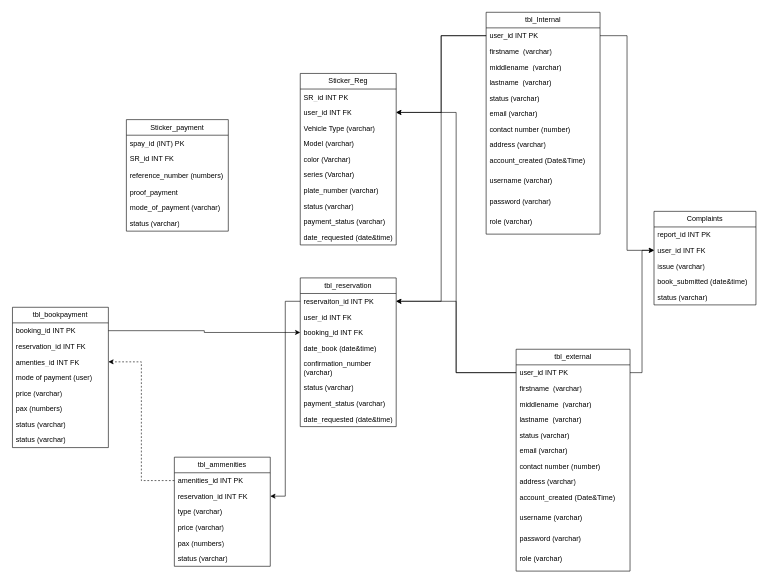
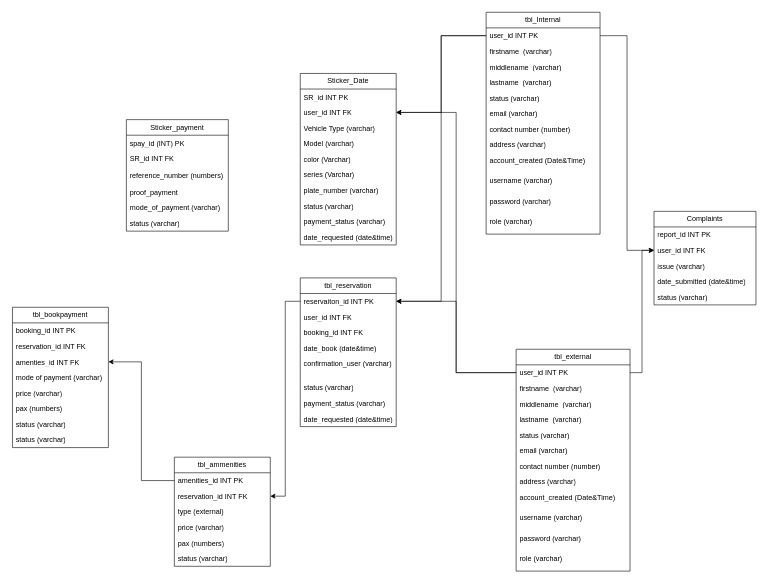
node "Sticker_Reg": label "Sticker_Reg" -> "Sticker_Date"
node "book_submitted (date&time)": label "book_submitted (date&time)" -> "date_submitted (date&time)"
edge "booking_id INT PK" -> "booking_id INT FK": removed
node "confirmation_number (varchar)": label "confirmation_number (varchar)" -> "confirmation_user (varchar)"
node "mode of payment (user)": label "mode of payment (user)" -> "mode of payment (varchar)"
edge "amenities_id INT PK" -> "amenties_id INT FK": style dashed -> solid
node "type (varchar)": label "type (varchar)" -> "type (external)"
